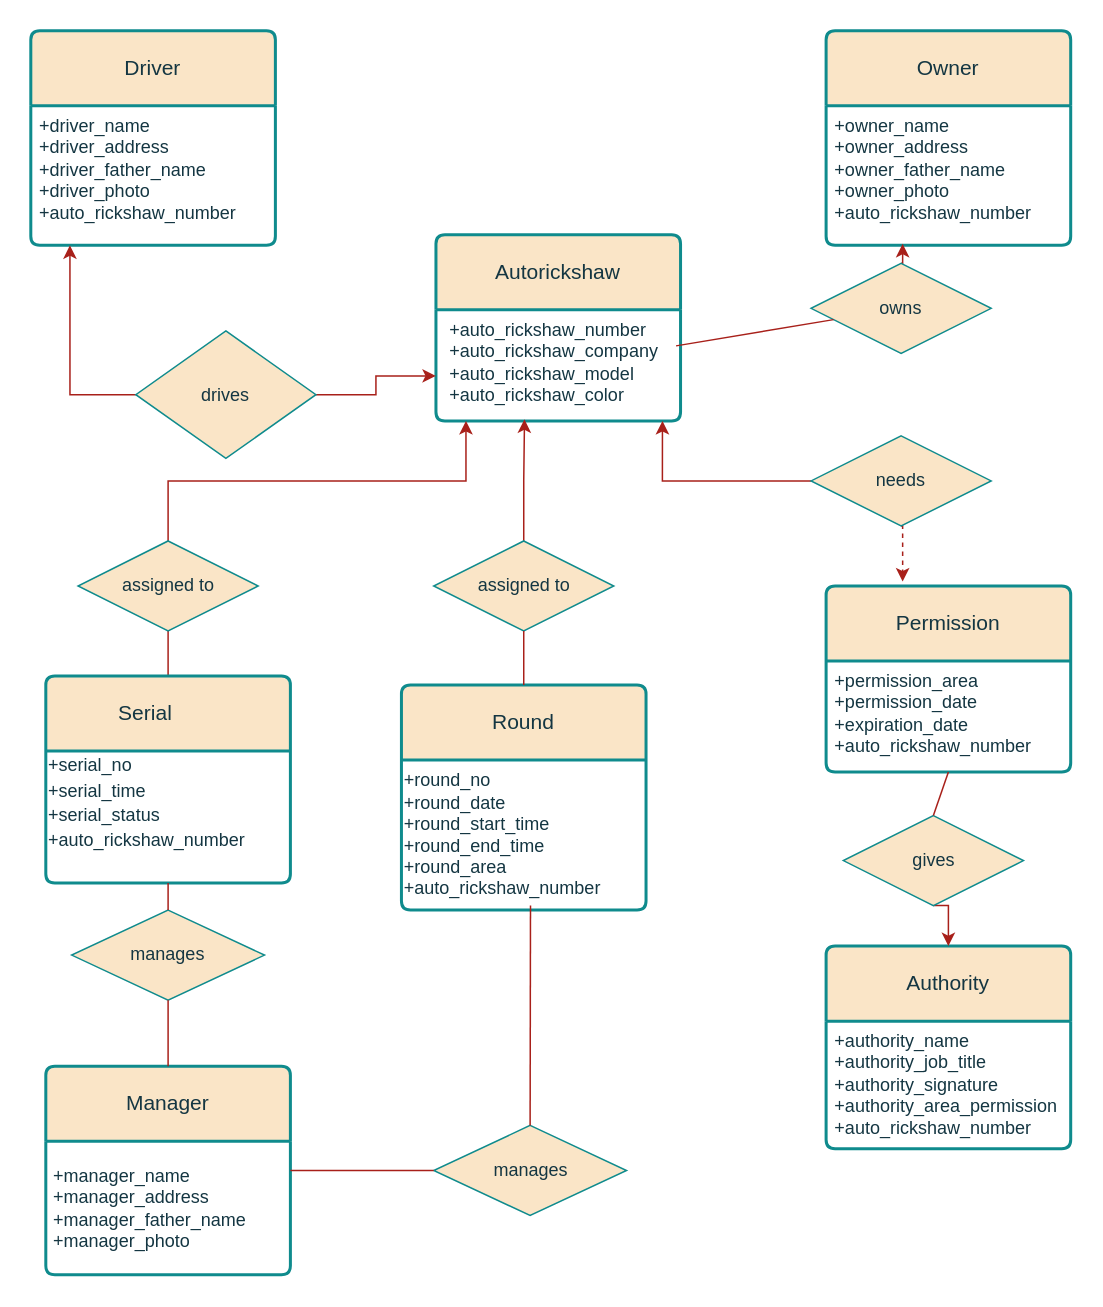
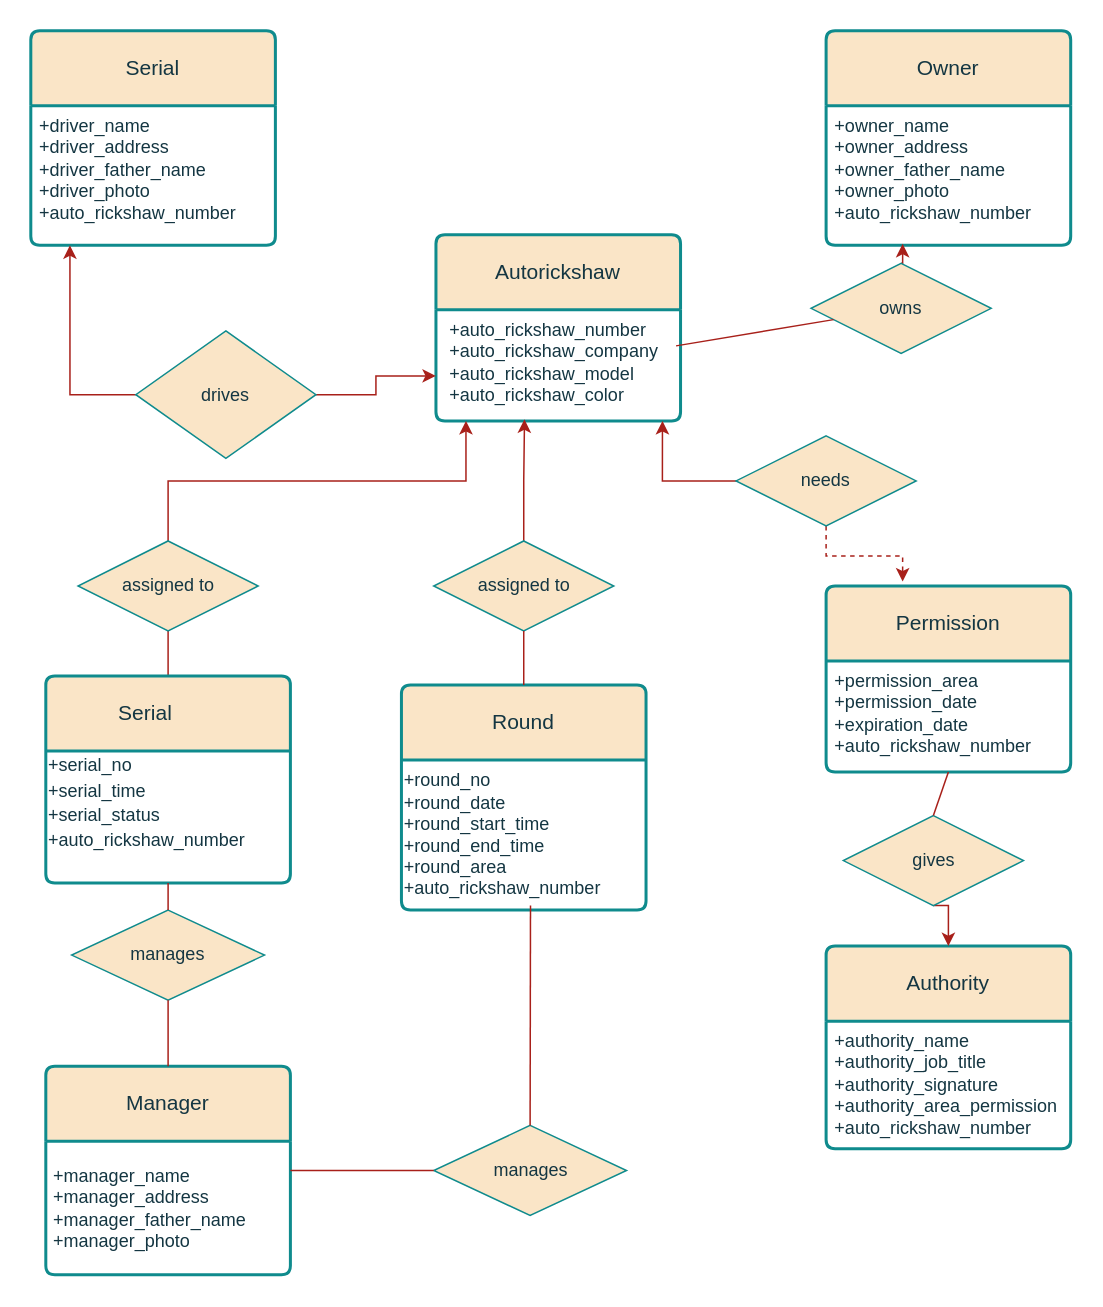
node "Driver": label "Driver" -> "Serial"
node "needs": moved (901, 481) -> (826, 481)
